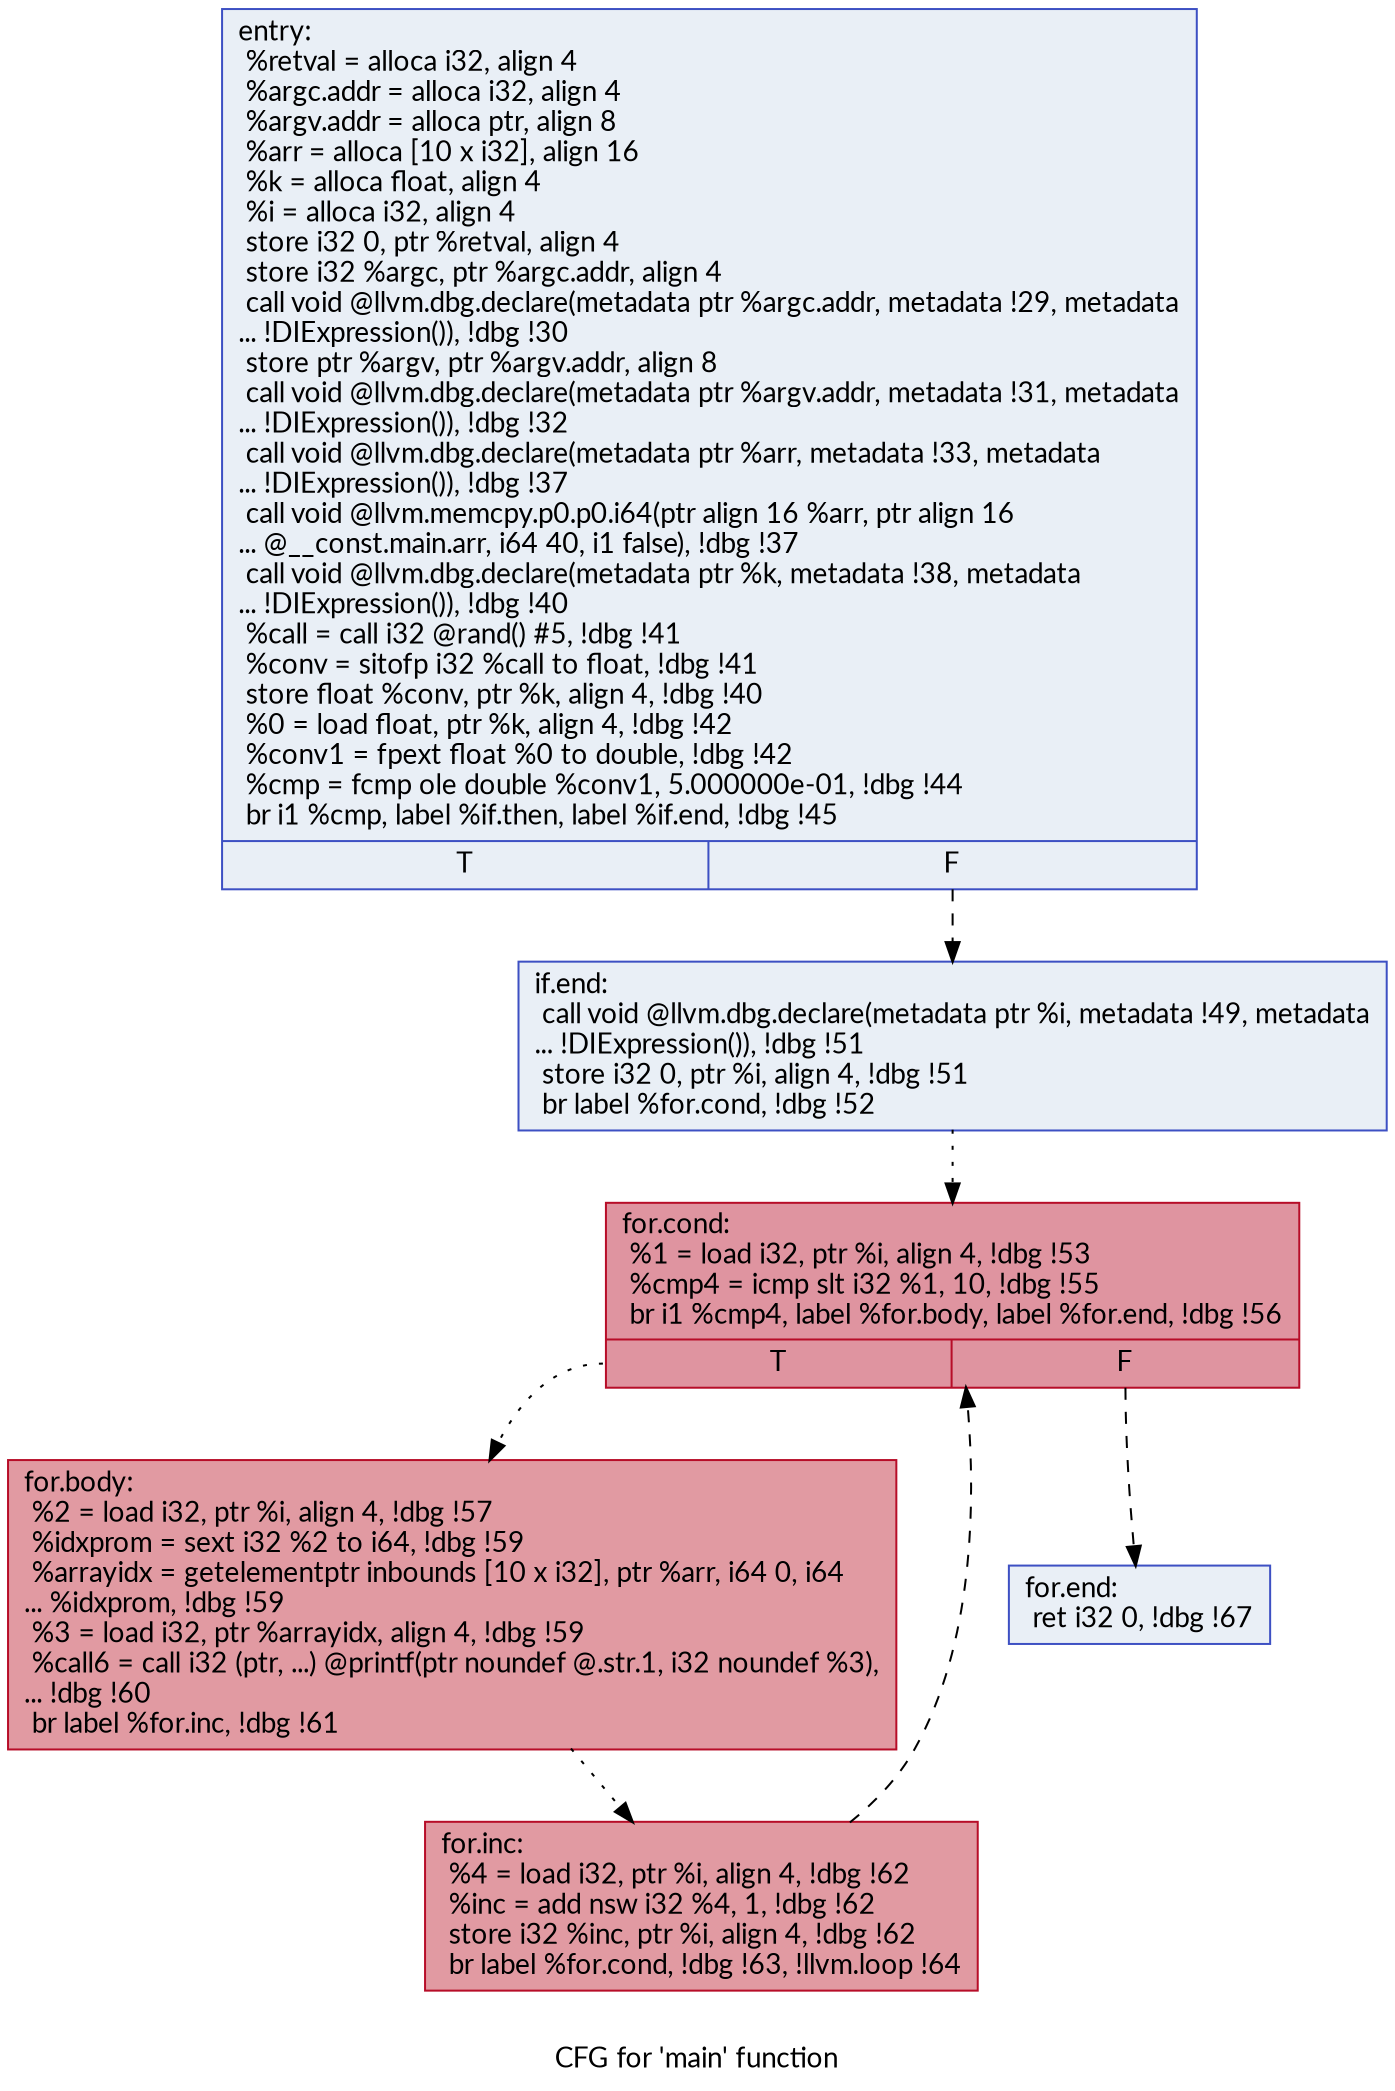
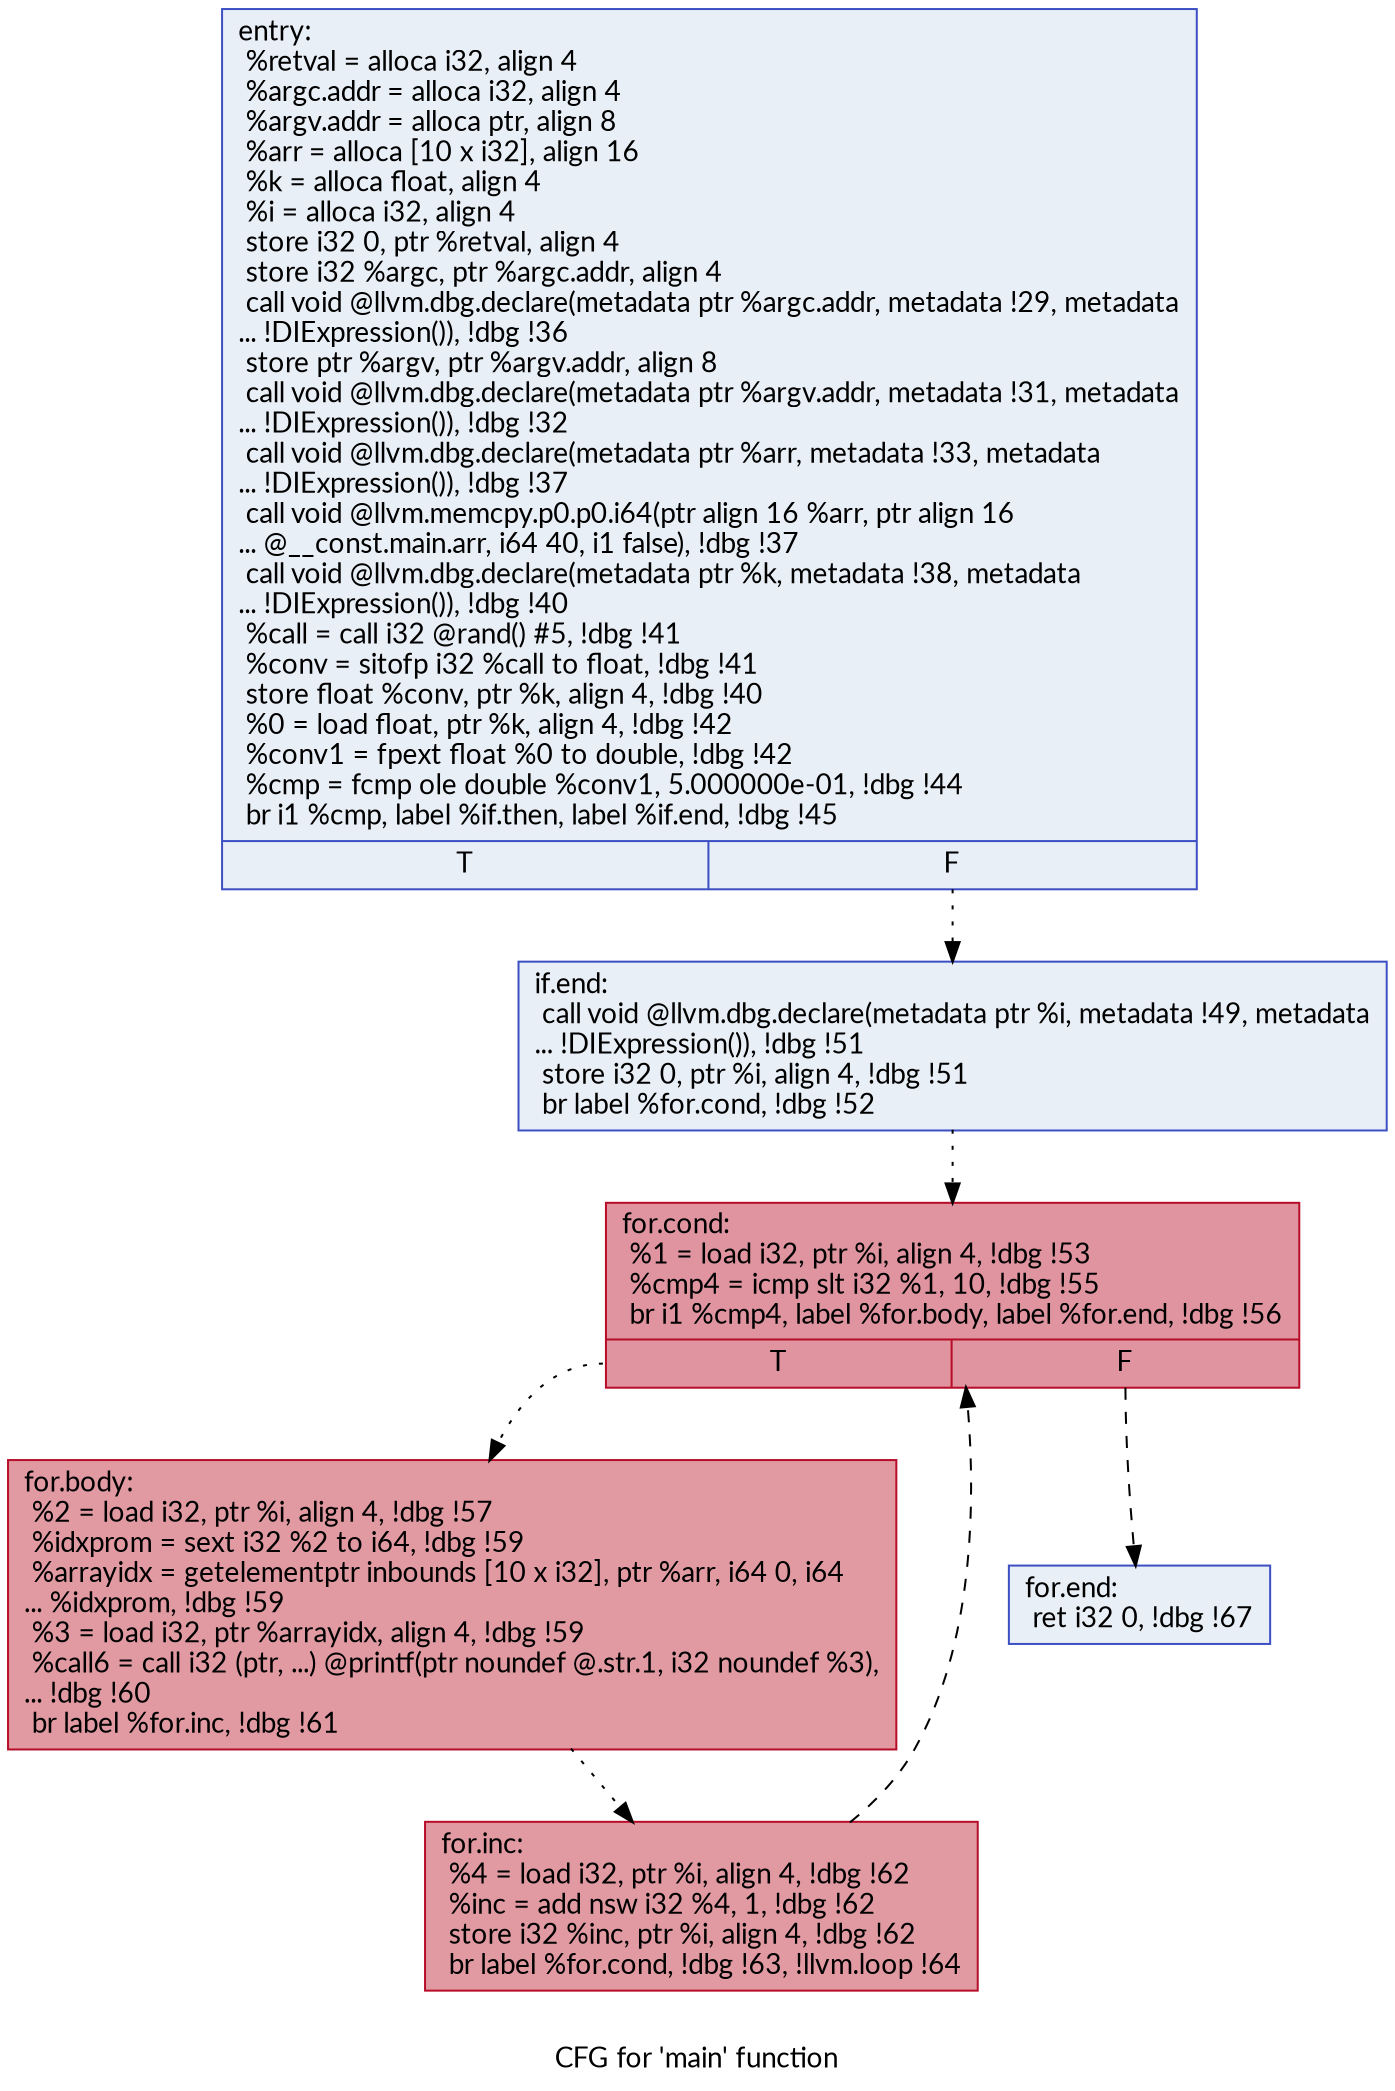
node "entry:": text "... !DIExpression()), !dbg !30" -> "... !DIExpression()), !dbg !36"
edge "entry:" -> "if.end:": style dashed -> dotted
